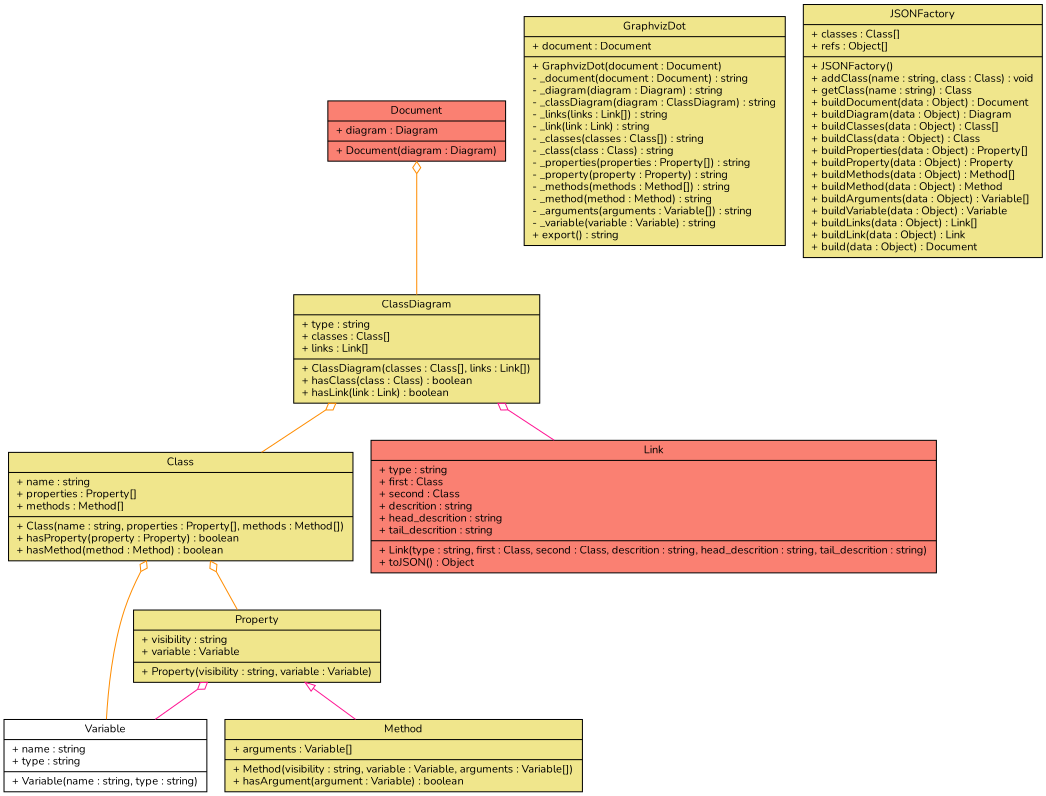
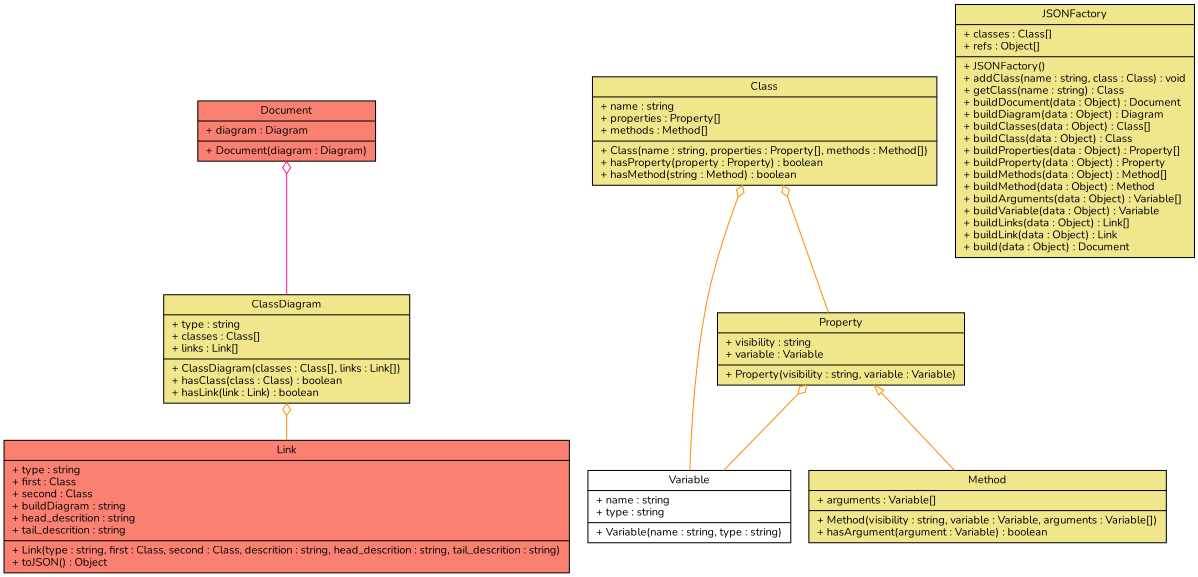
node "GraphvizDot": removed
edge "Document" -- "ClassDiagram": color darkorange -> deeppink
edge "ClassDiagram" -- "Link": color deeppink -> darkorange
edge "ClassDiagram" -- "Class": removed
node "Link": text "+ descrition : string" -> "+ buildDiagram : string"
node "Class": text "+ hasMethod(method : Method) : boolean" -> "+ hasMethod(string : Method) : boolean"
edge "Property" -- "Variable": color deeppink -> darkorange
edge "Property" -- "Method": color deeppink -> darkorange
